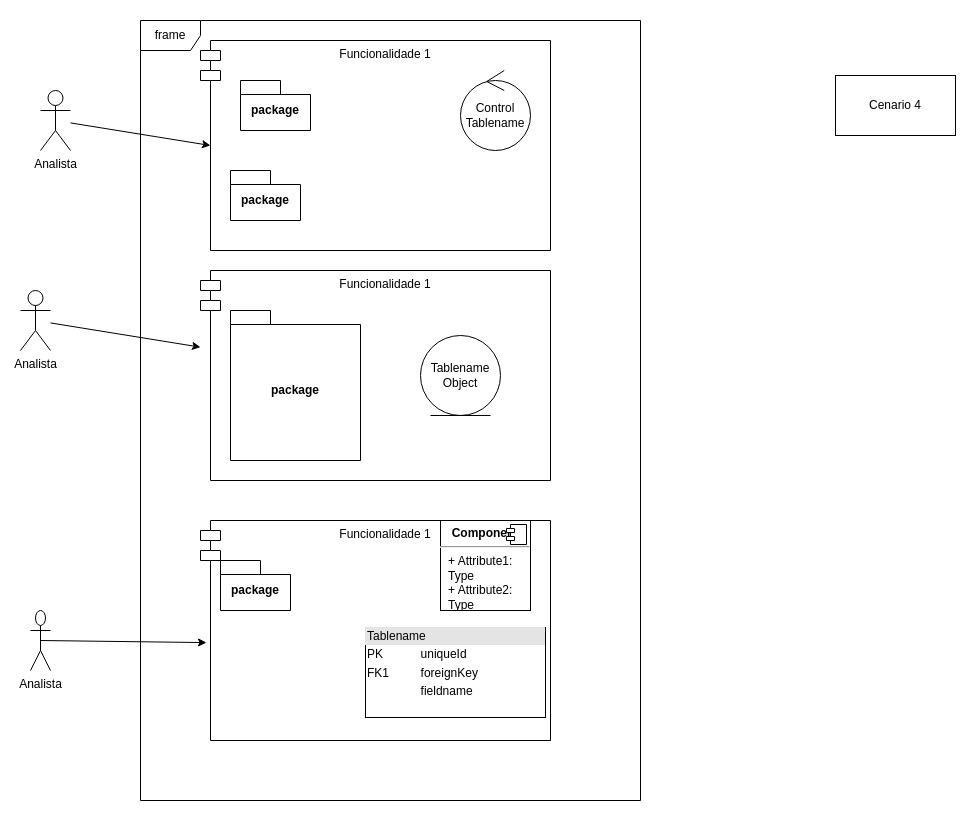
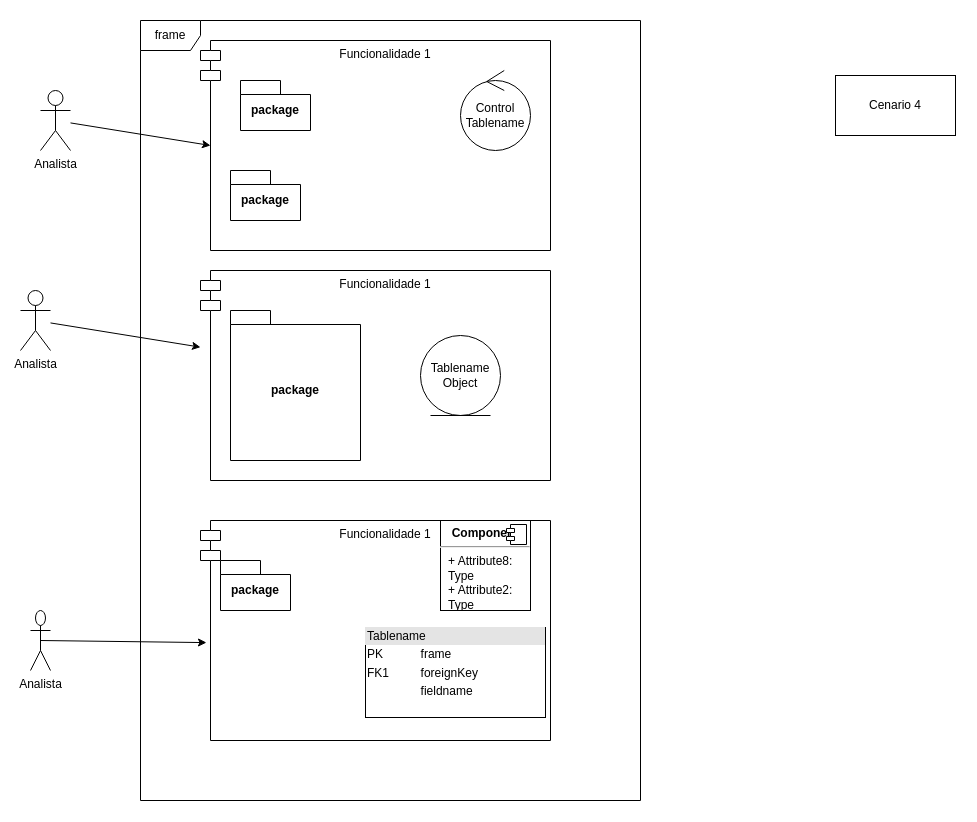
node "Component + Attribute1: Type + Attribute2: Type": label "Component + Attribute1: Type + Attribute2: Type" -> "Component + Attribute8: Type + Attribute2: Type"
node "Tablename PK uniqueId FK1 foreignKey fieldname": label "Tablename PK uniqueId FK1 foreignKey fieldname" -> "Tablename PK frame FK1 foreignKey fieldname"
